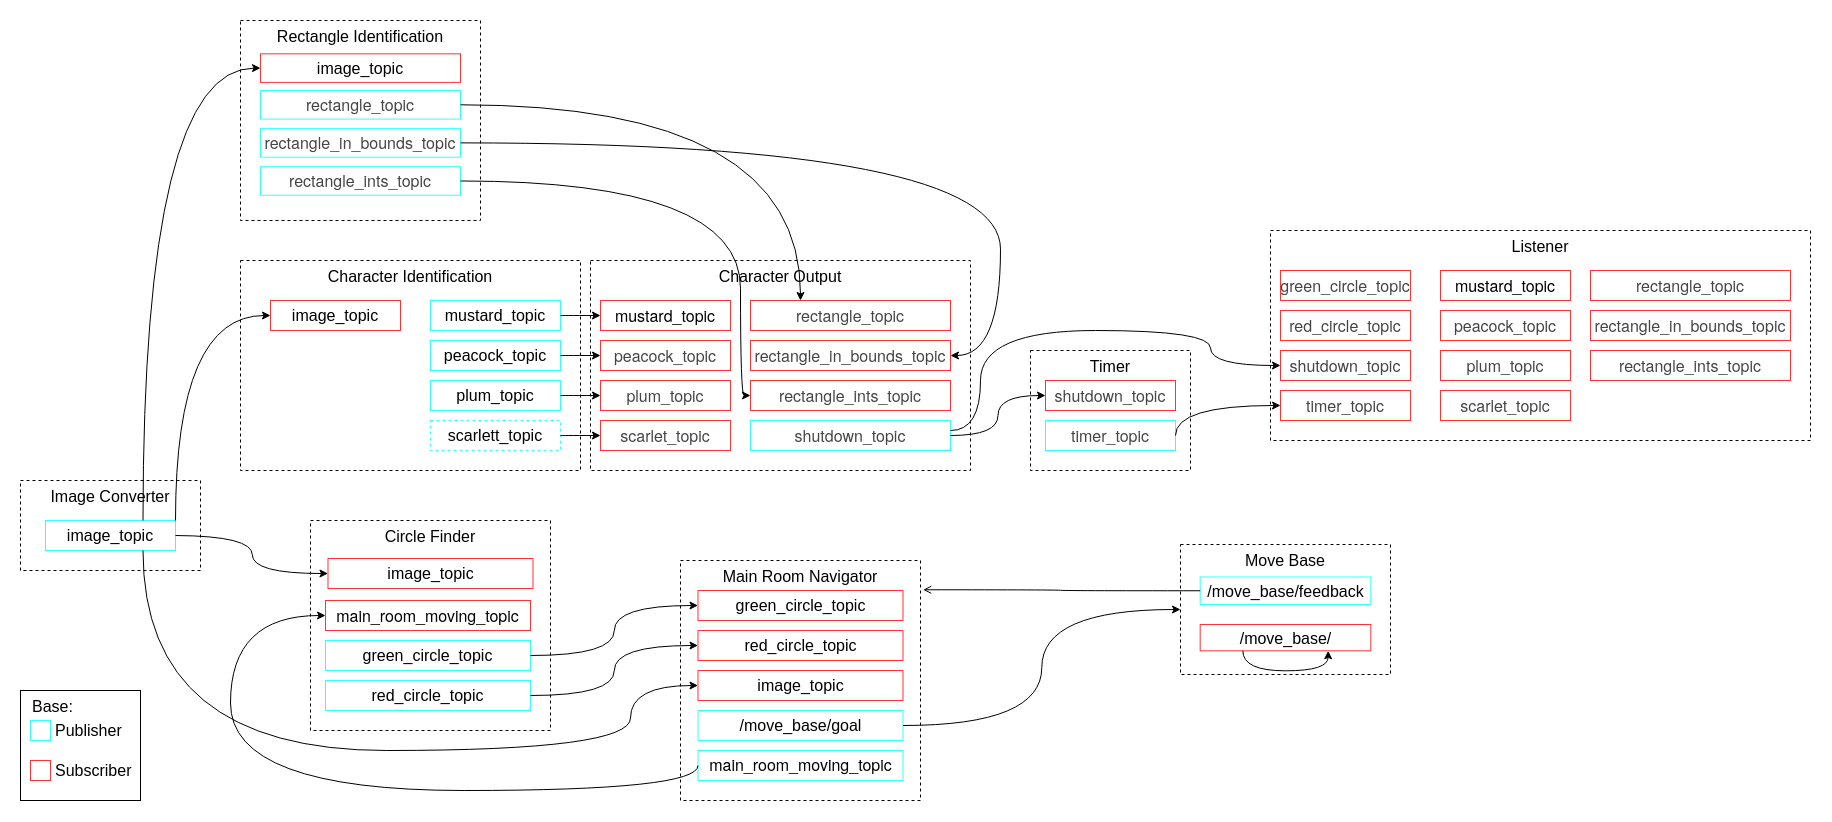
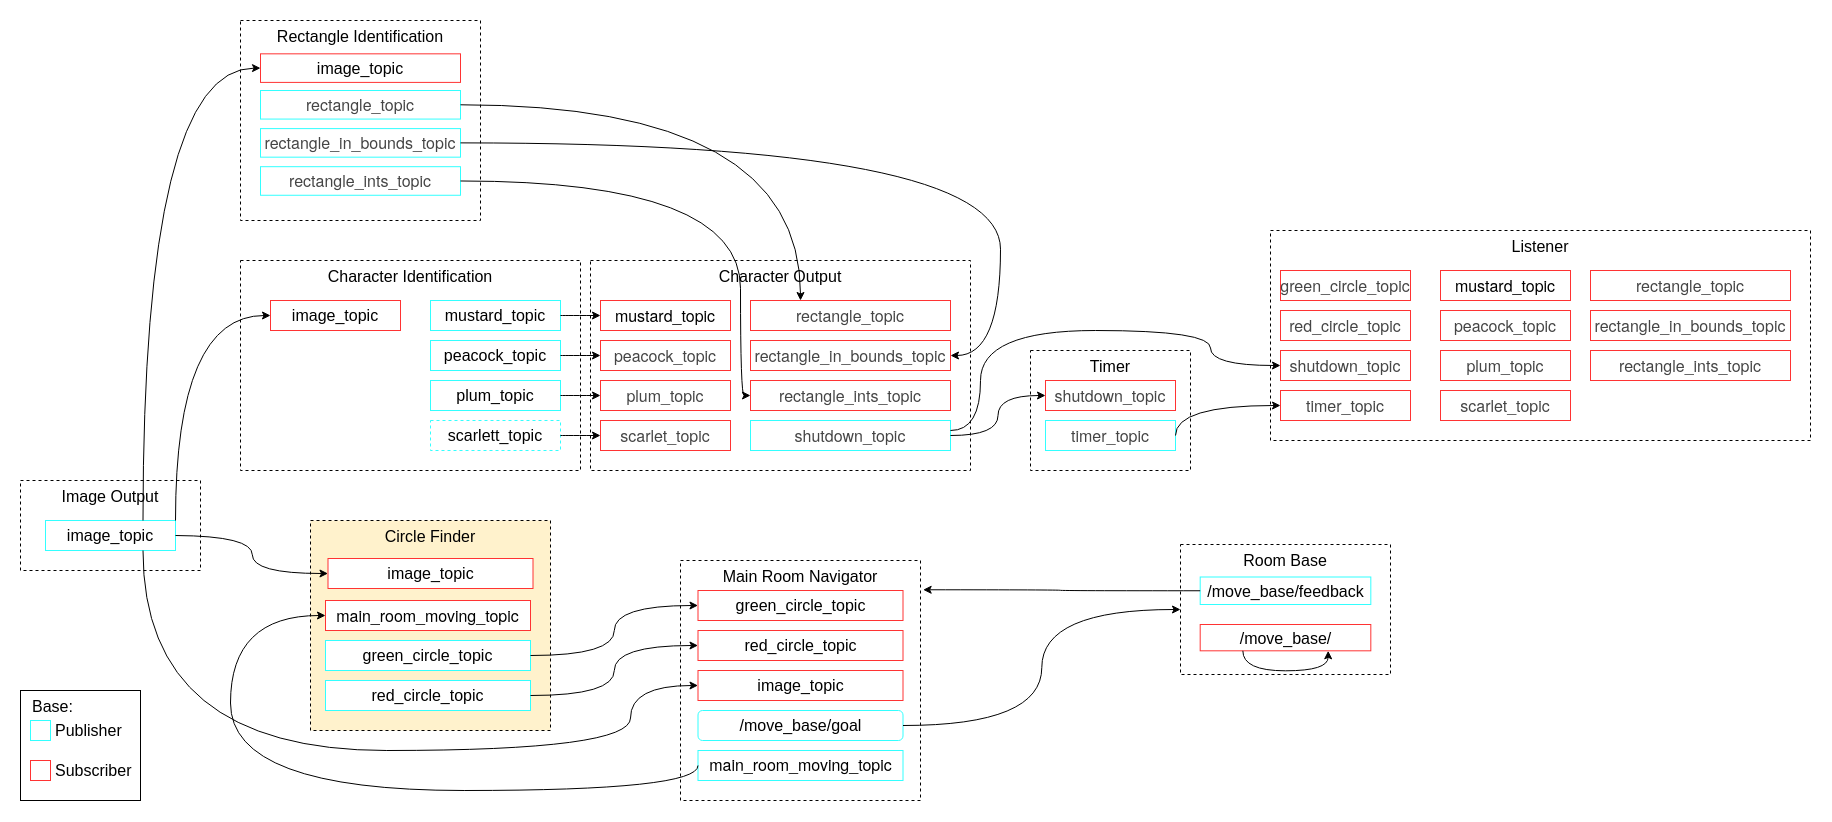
node "Image Converter": label "Image Converter" -> "Image Output"
node "Circle Finder": fillcolor #ffffff -> #fff2cc
node "Move Base": label "Move Base" -> "Room Base"
edge "/move_base/feedback" -> "Main Room Navigator": arrowhead open -> classic
node "/move_base/goal": shape rectangle -> rounded rectangle
